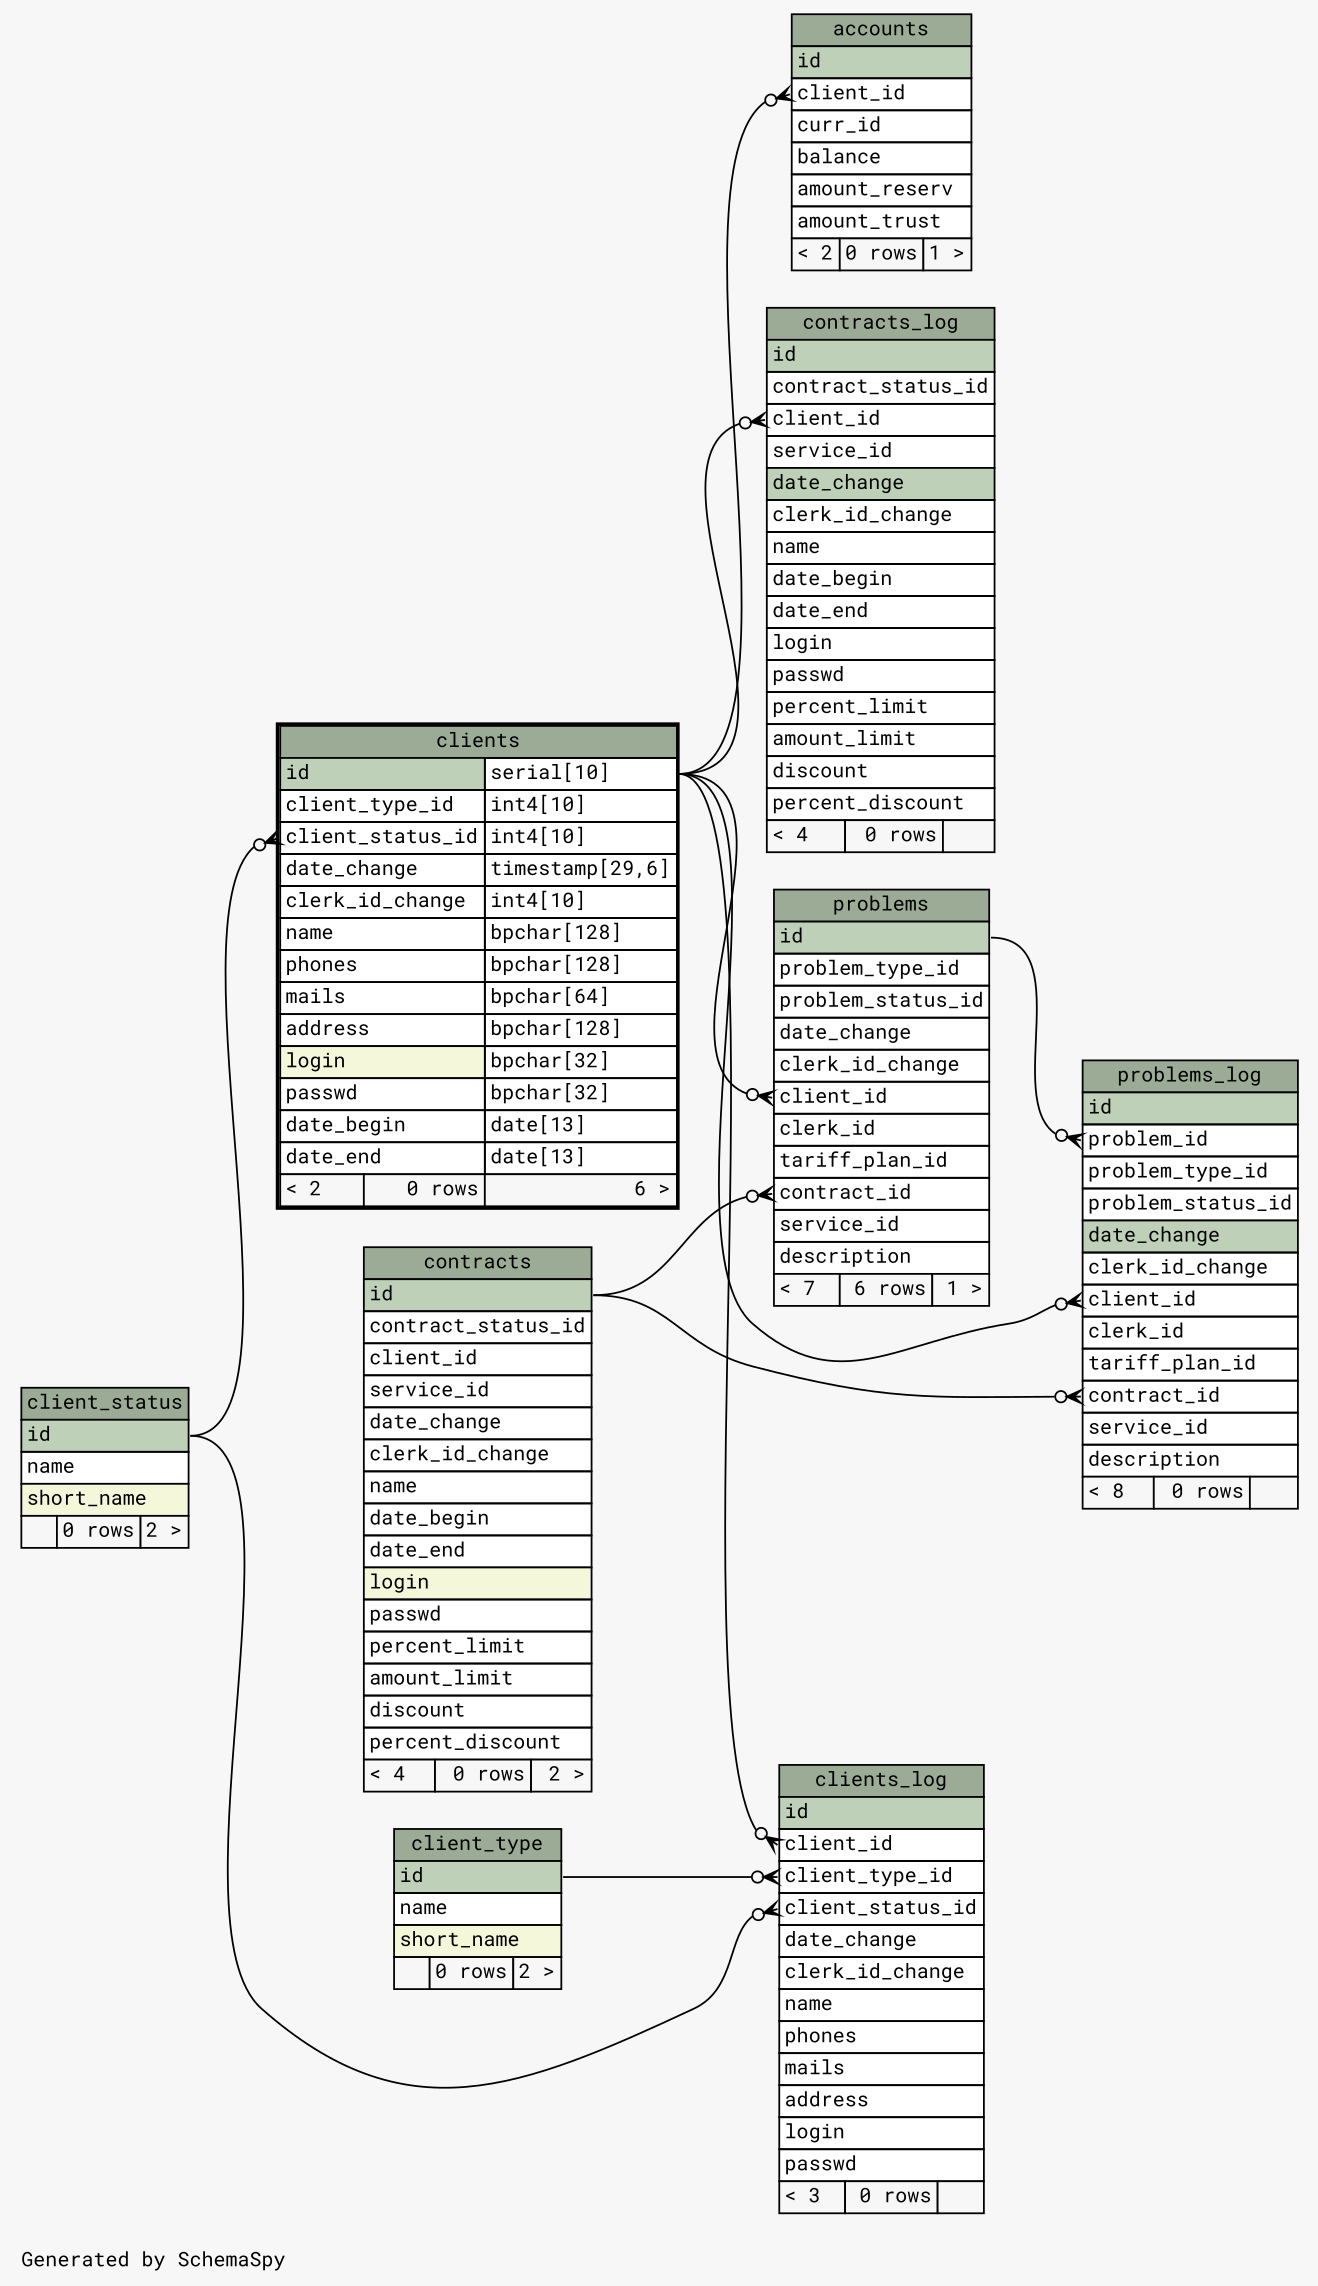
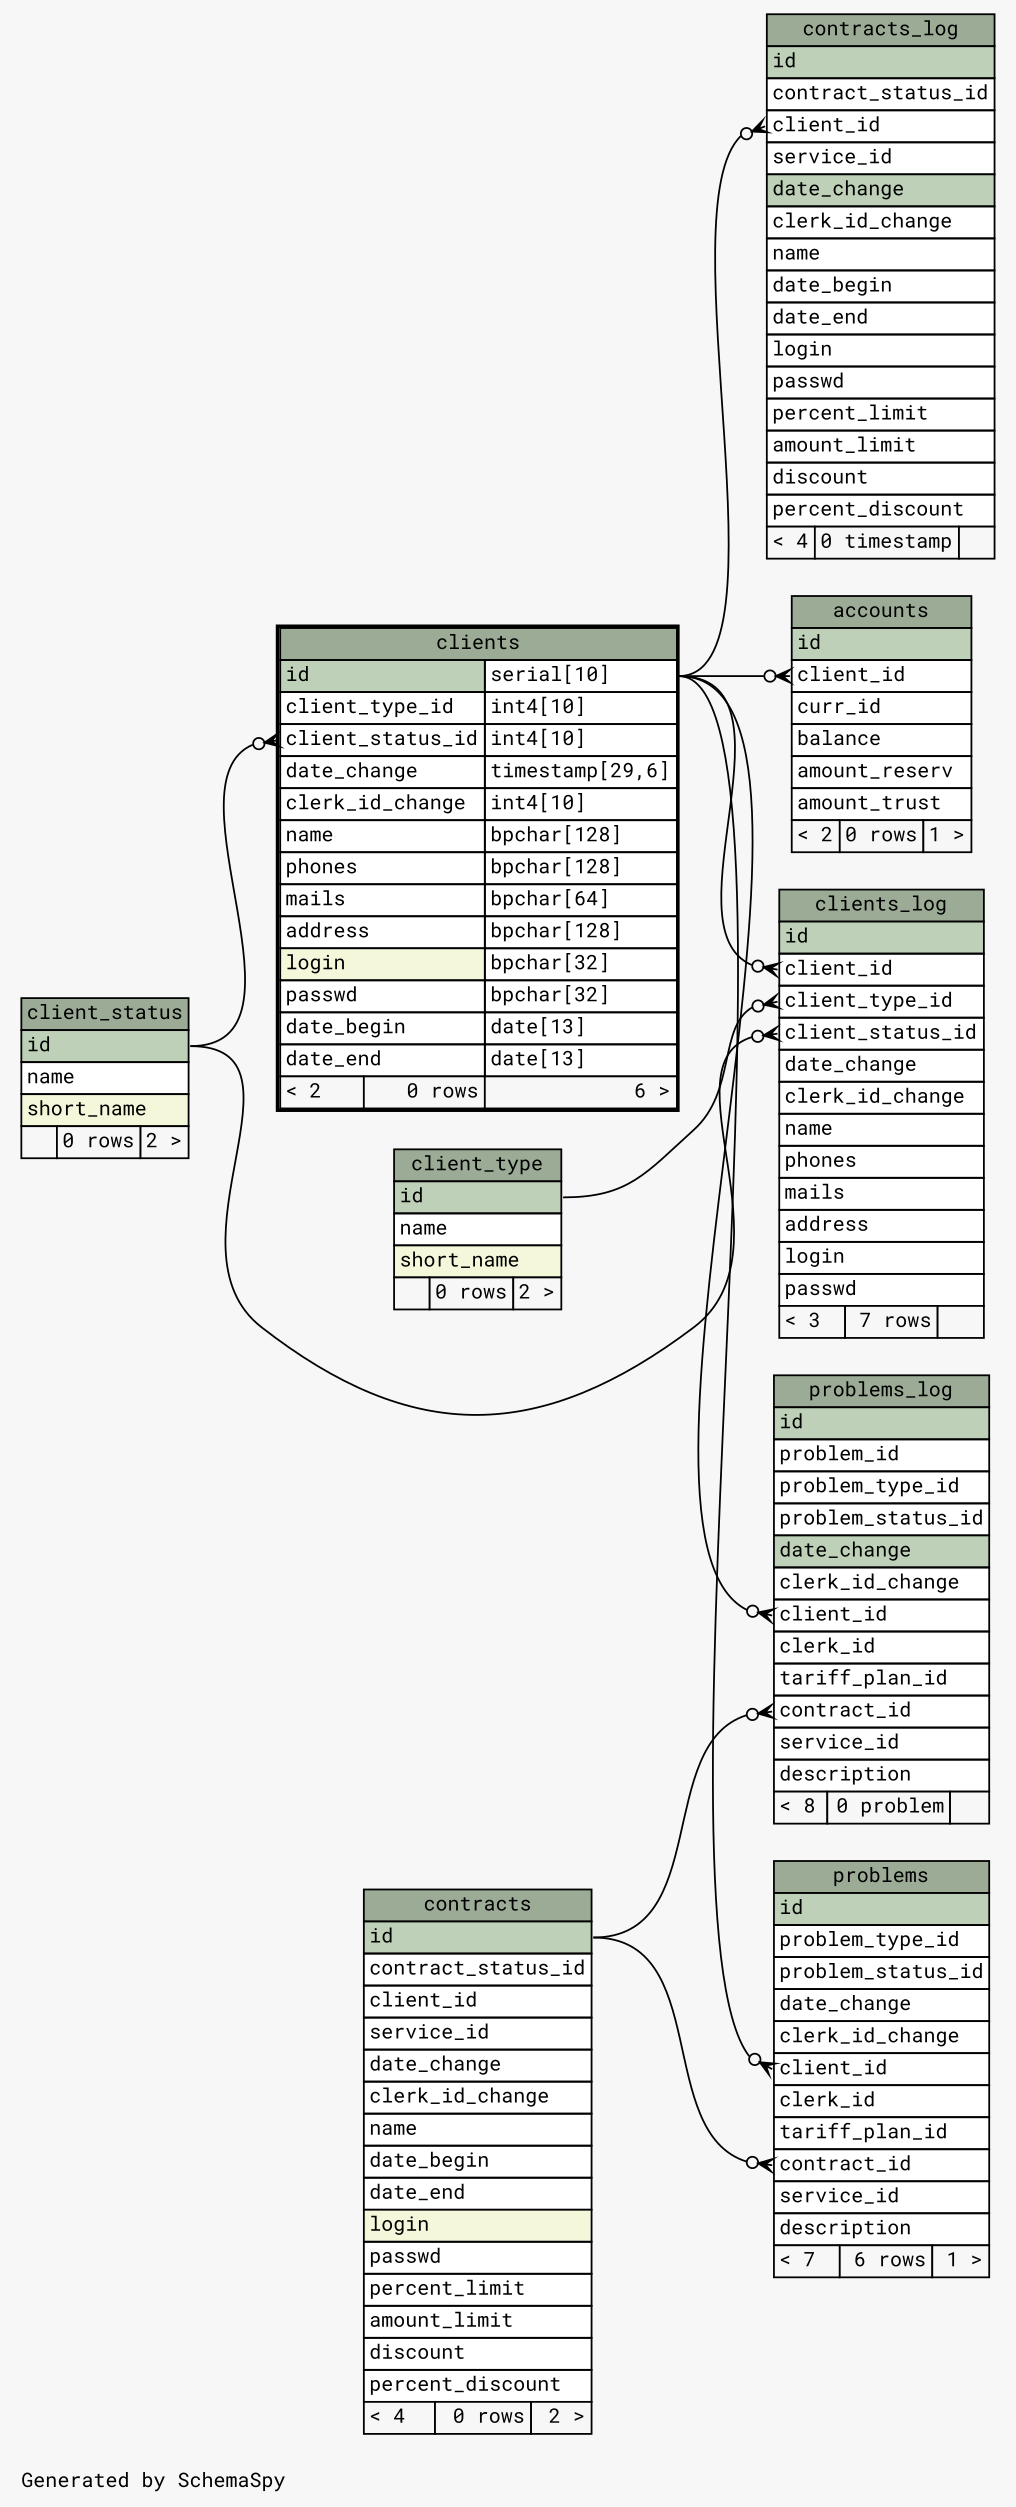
node "contracts_log": text "0 rows" -> "0 timestamp"
edge "problems" -> "problems_log": removed
node "problems_log": text "0 rows" -> "0 problem"
node "clients_log": text "0 rows" -> "7 rows"
